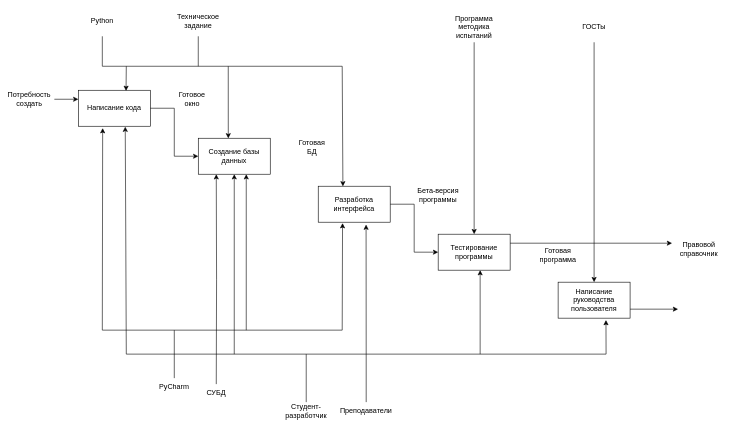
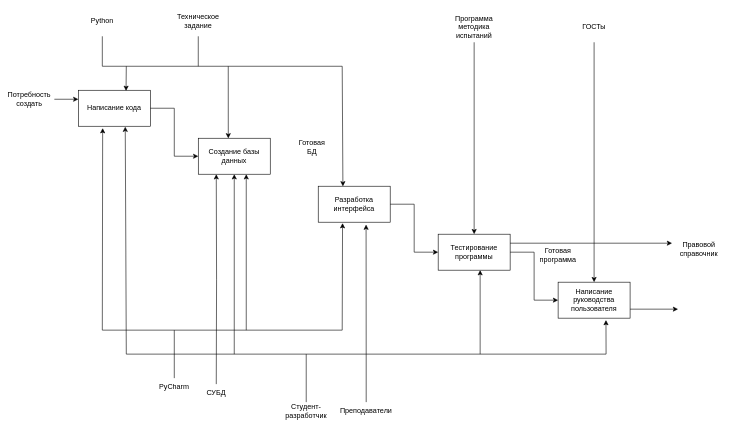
node "Готовое окно": removed
node "Бета-версия программы": removed
edge "Тестирование программы" -> "Написание руководства пользователя": added
